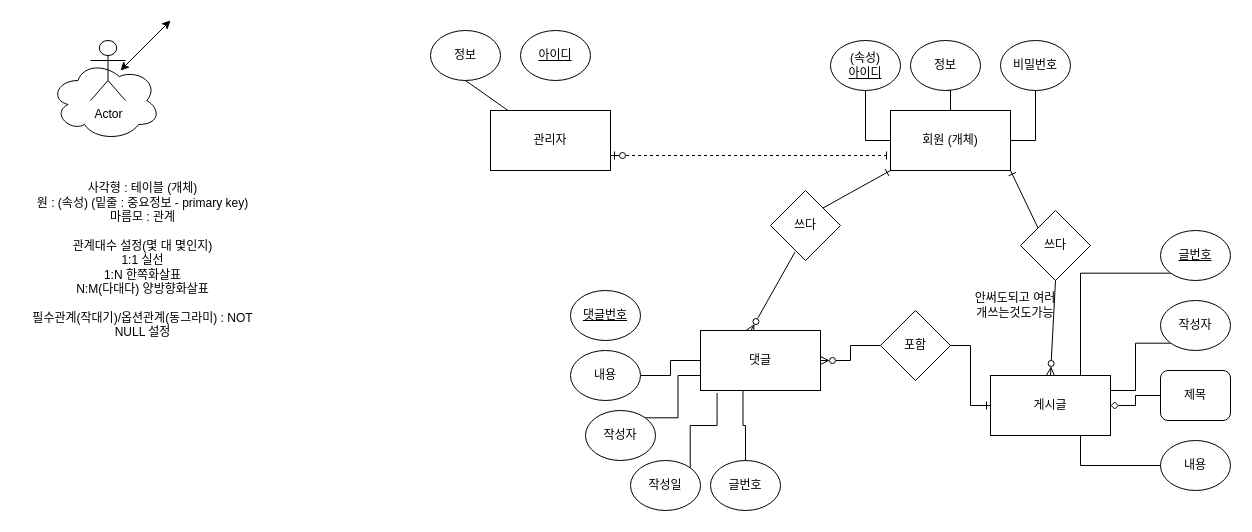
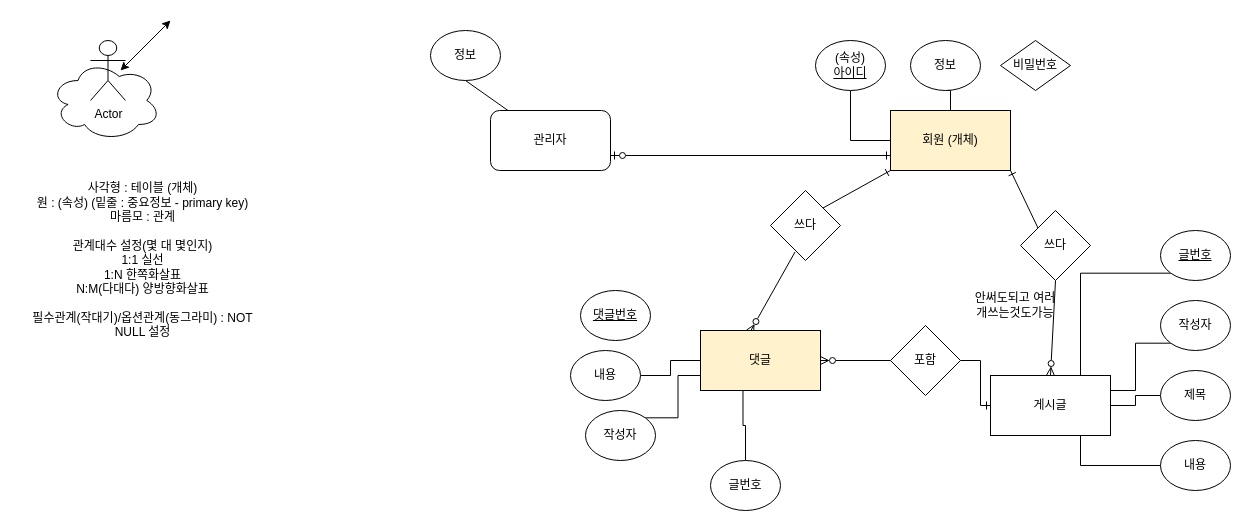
node "아이디": removed
node "(속성) 아이디": moved (866, 66) -> (851, 66)
node "비밀번호": shape ellipse -> diamond
edge "비밀번호" -- "회원 (개체)": removed
node "관리자": shape rectangle -> rounded rectangle
node "회원 (개체)": fillcolor #ffffff -> #fff2cc
edge "관리자" -- "회원 (개체)": style dashed -> solid
node "댓글번호": moved (606, 316) -> (616, 316)
node "포함": moved (916, 346) -> (926, 361)
node "댓글": fillcolor #ffffff -> #fff2cc
node "제목": shape rounded rectangle -> ellipse
edge "제목" -> "게시글": arrowhead diamond -> none
edge "댓글" -- "작성일": removed
node "작성일": removed
